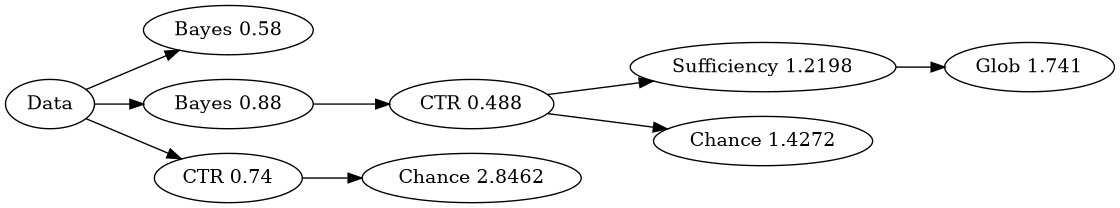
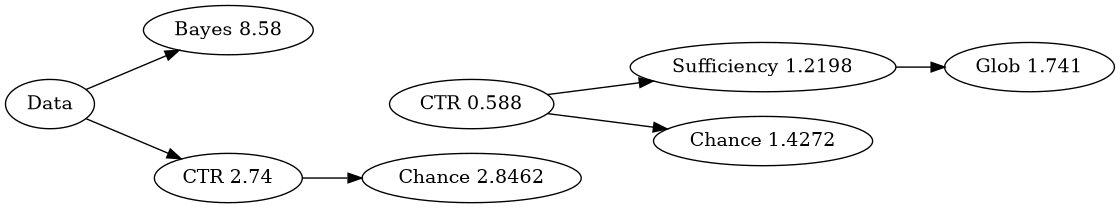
node "Bayes 0.58": label "Bayes 0.58" -> "Bayes 8.58"
node "Bayes 0.88": removed
node "CTR 0.488": label "CTR 0.488" -> "CTR 0.588"
node "CTR 0.74": label "CTR 0.74" -> "CTR 2.74"
